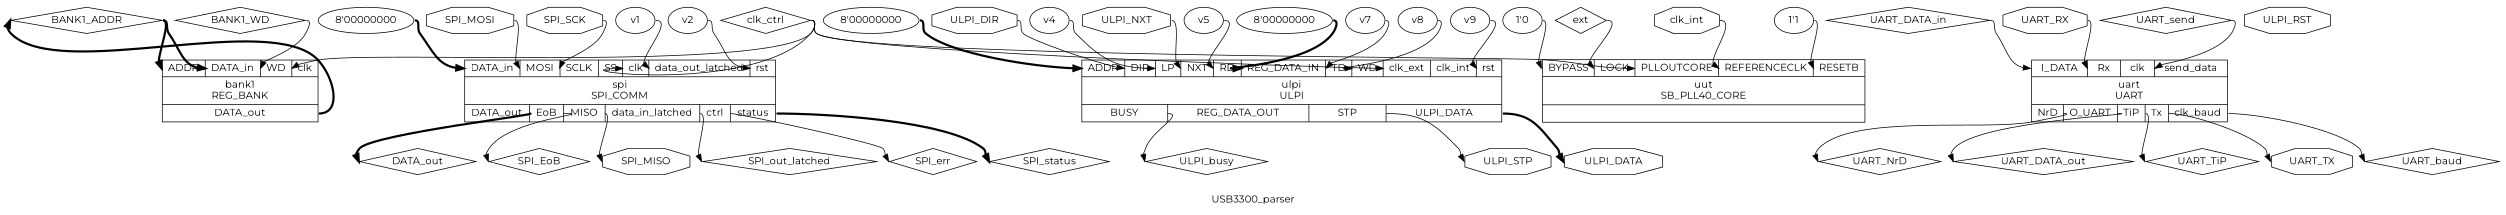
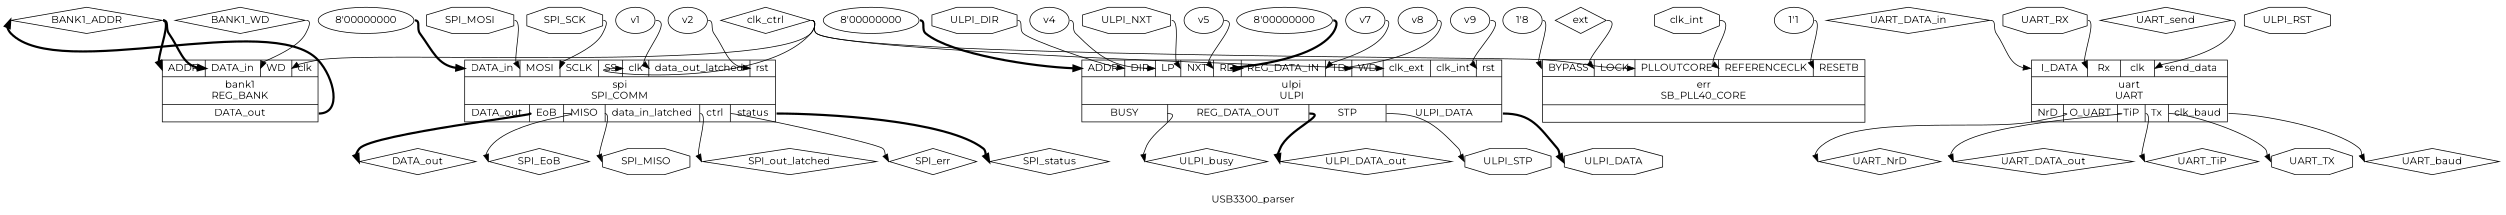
node "1'0": label "1'0" -> "1'8"
node "BYPASS": text "uut" -> "err"
node "ULPI_DATA_out": added
